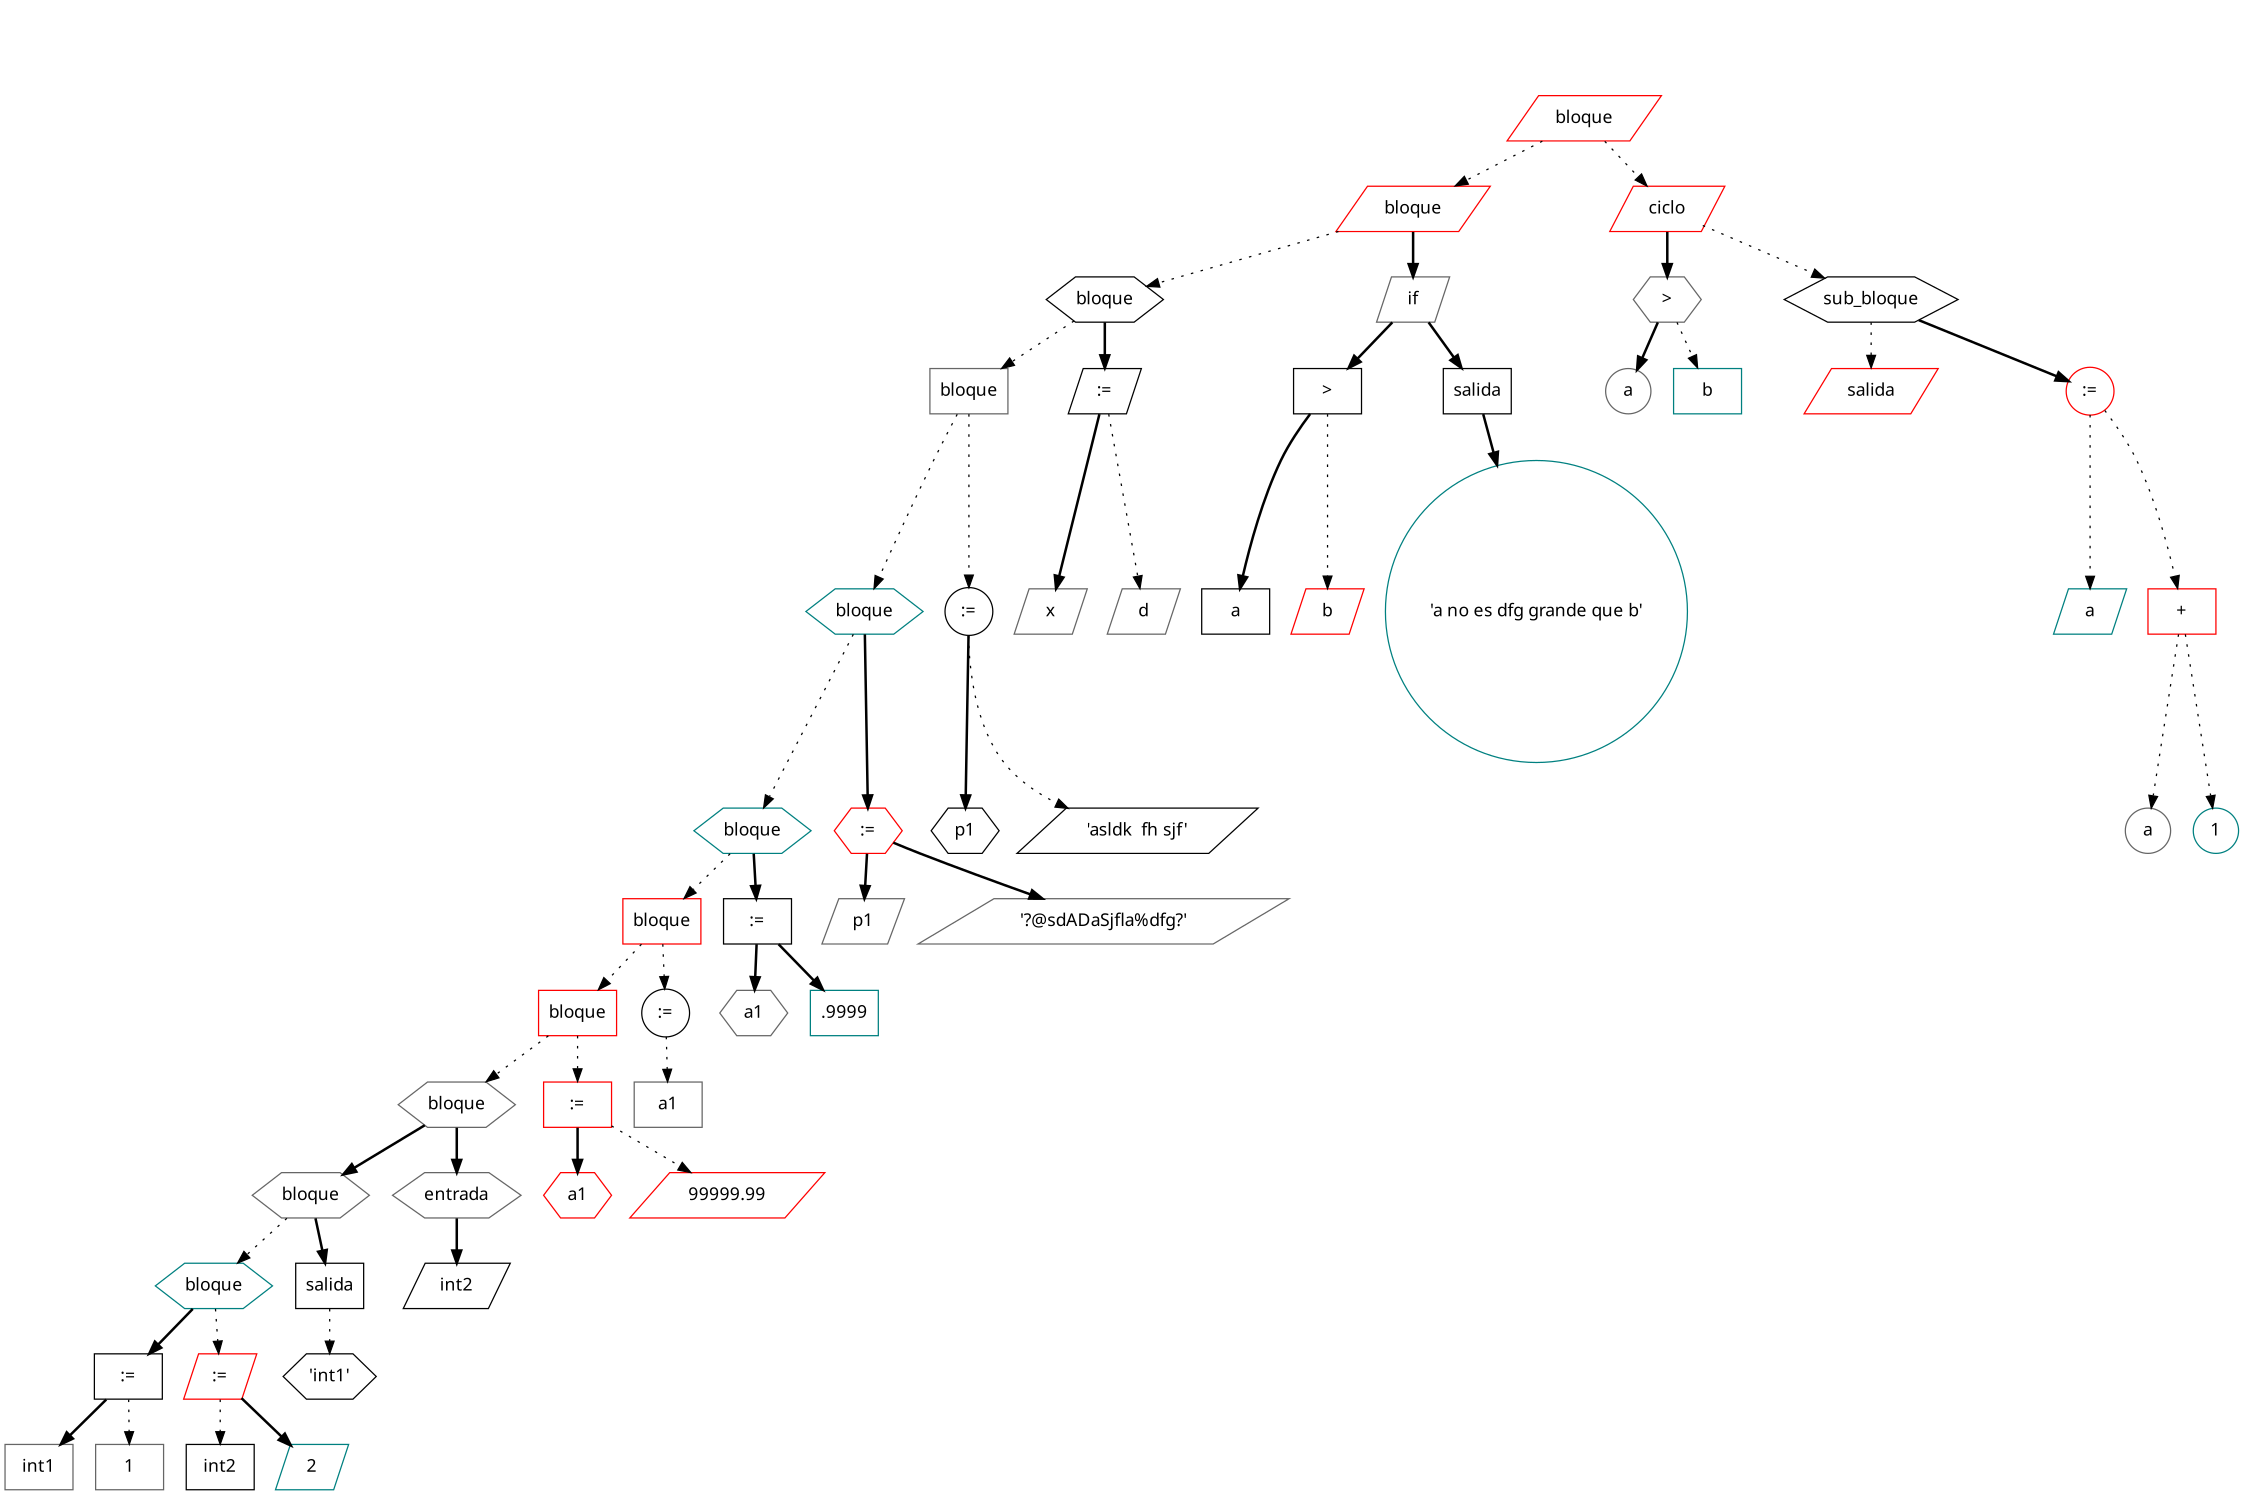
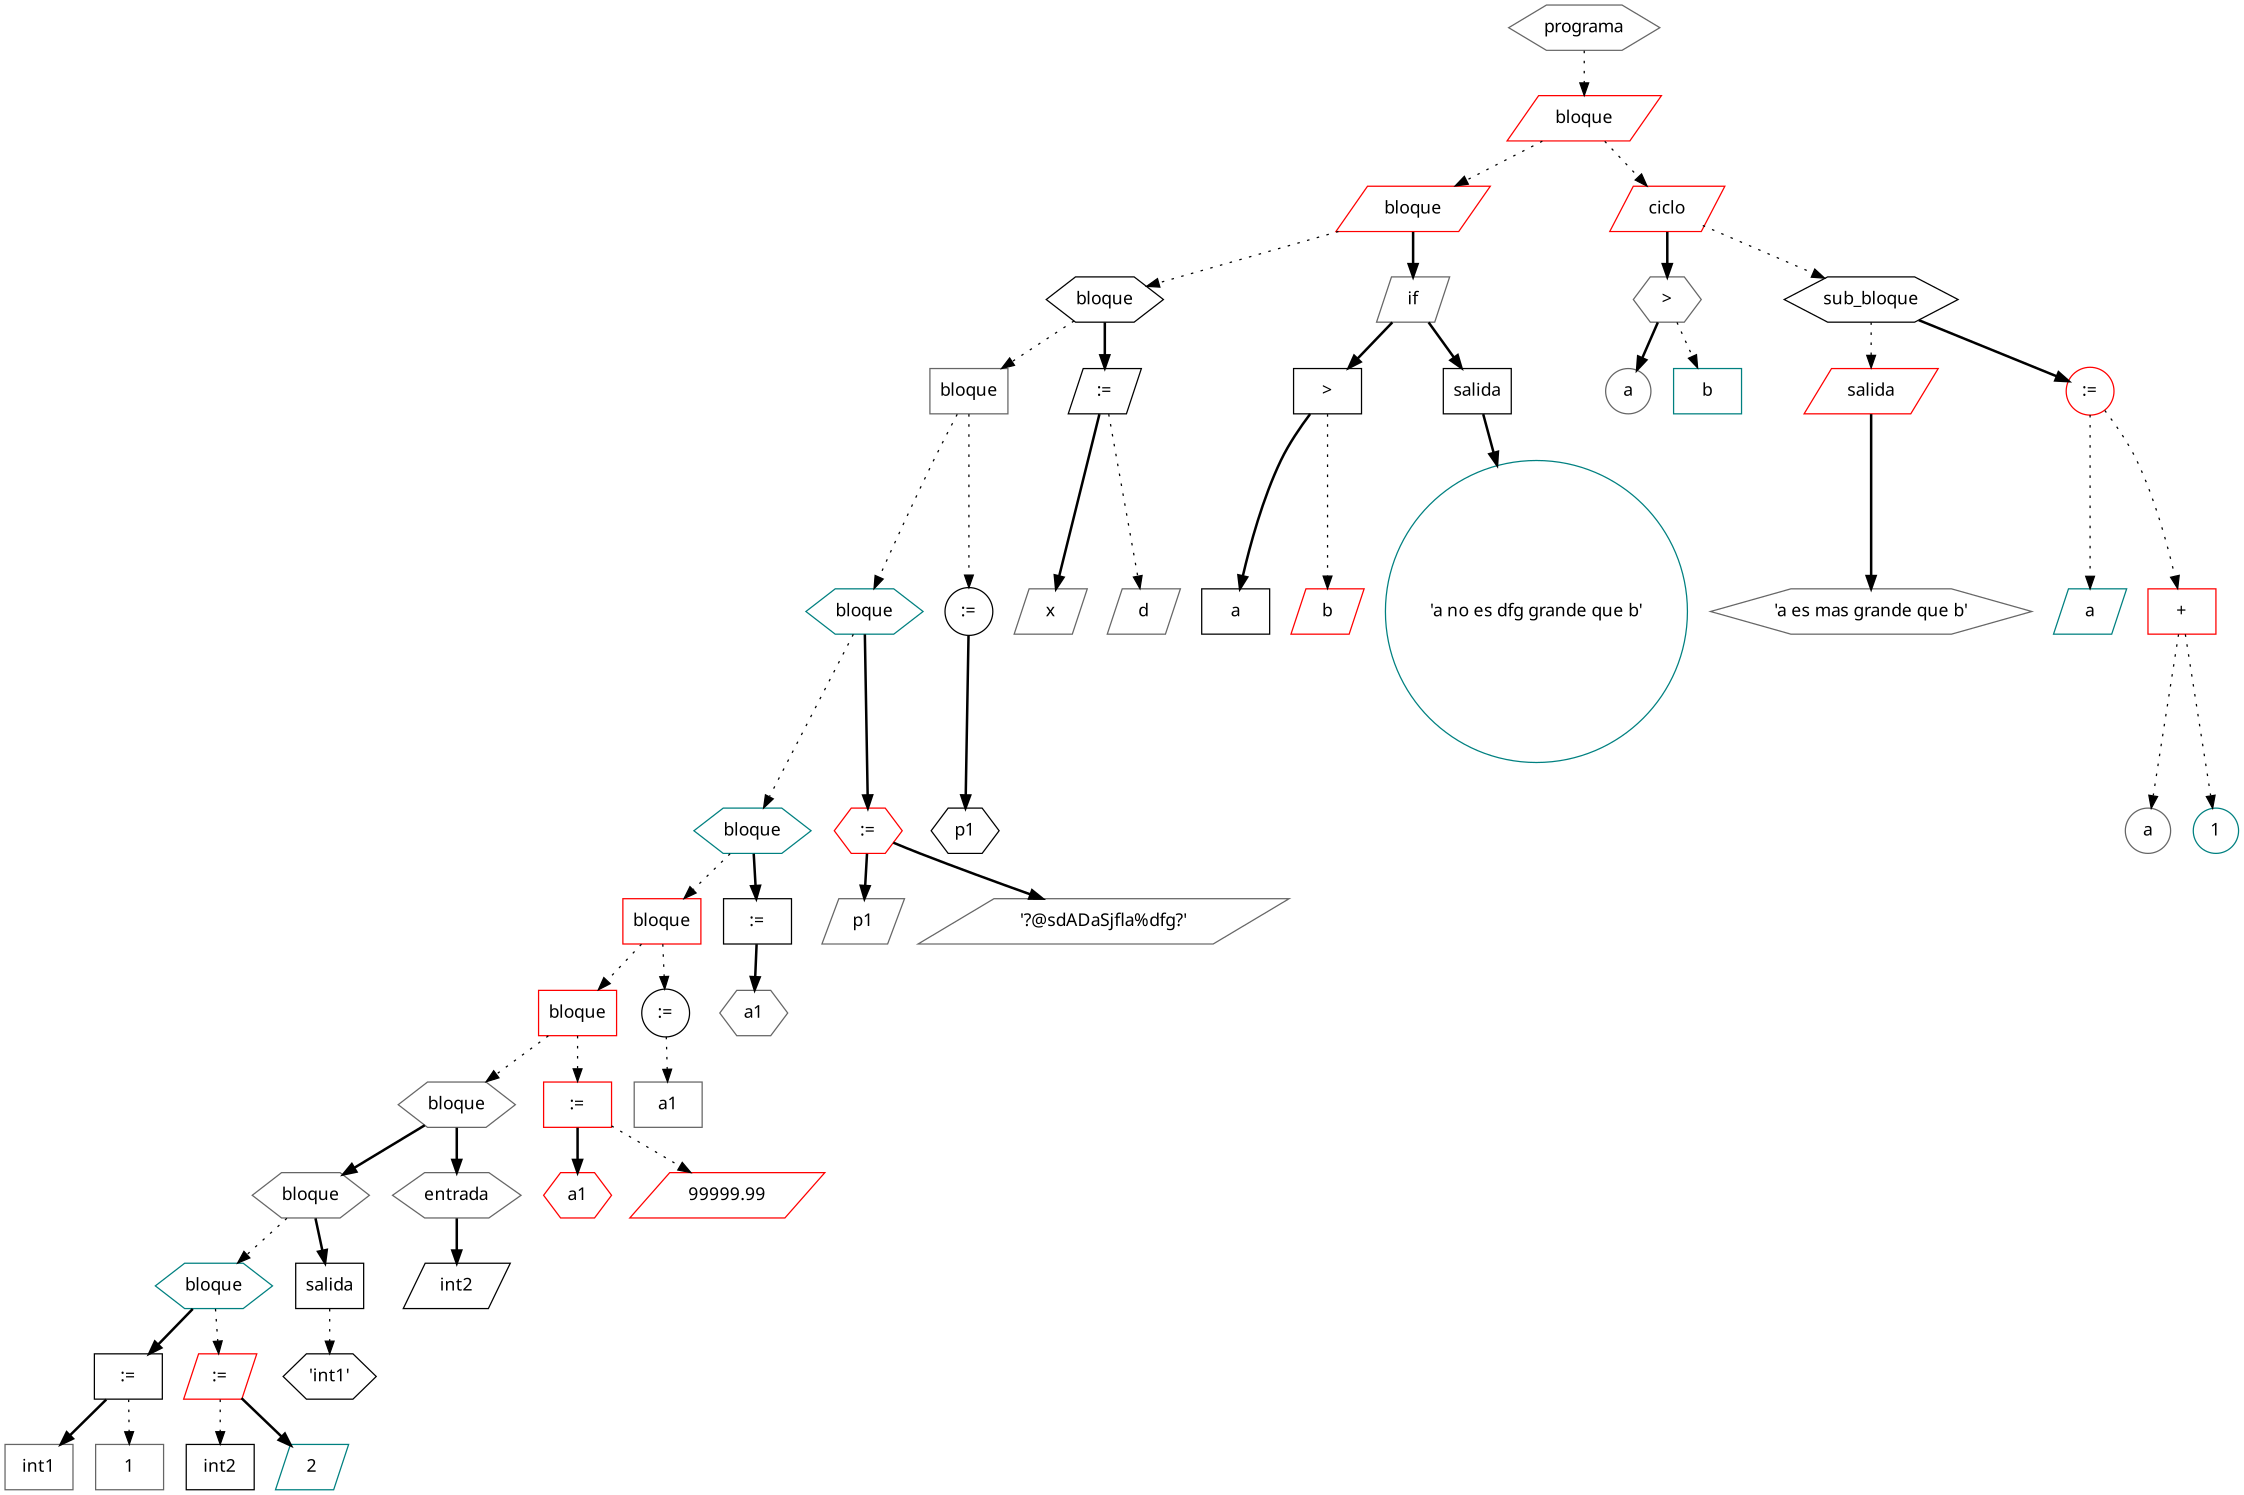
node "programa": added
node "'a es mas grande que b'": added
node "'asldk  fh sjf'": removed
node ".9999": removed
